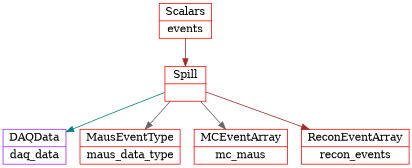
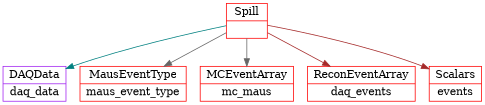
edge "Scalars" -> "Spill": reversed
node "MausEventType": text "maus_data_type" -> "maus_event_type"
node "ReconEventArray": text "recon_events" -> "daq_events"
